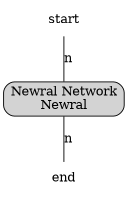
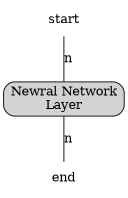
node "Newral Network Newral": label "Newral Network Newral" -> "Newral Network Layer"
